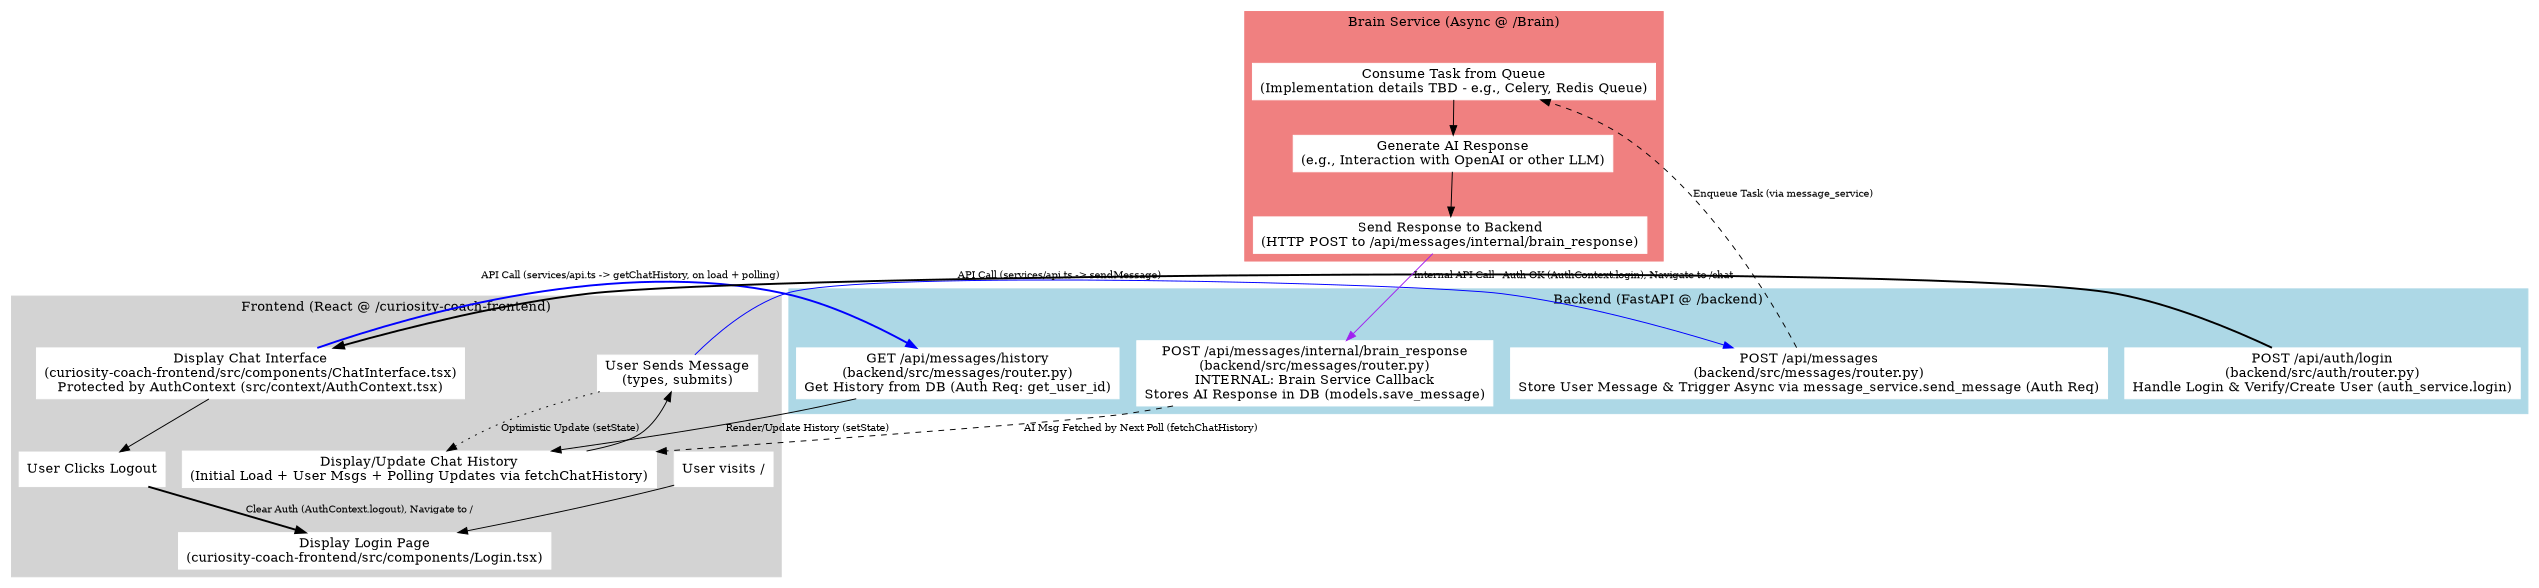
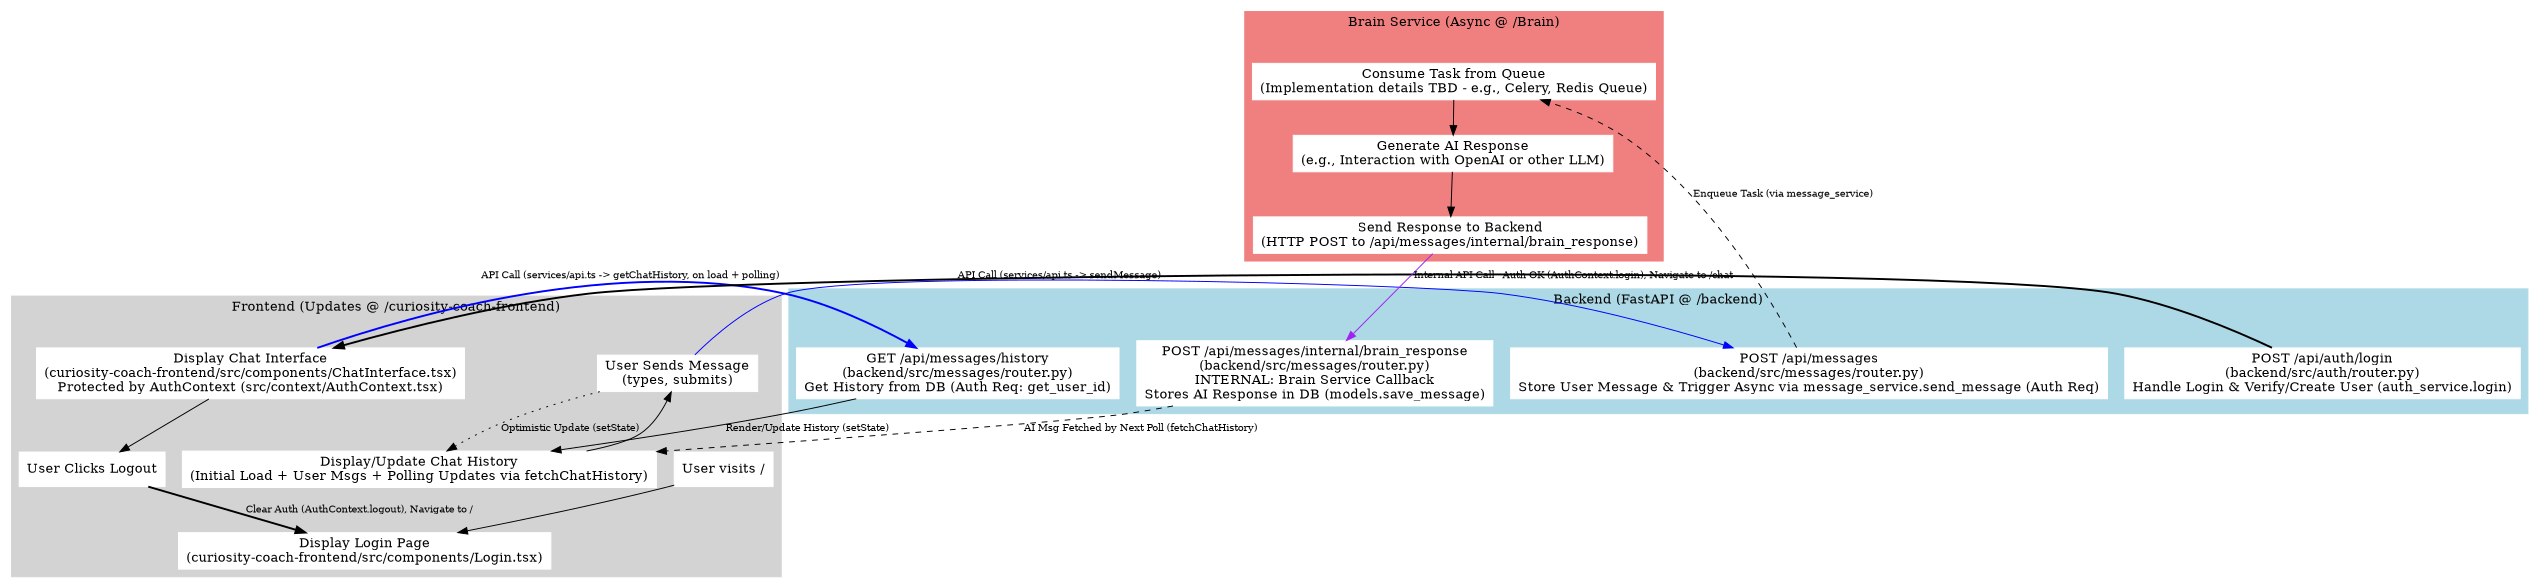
cluster "Frontend (React @ /curiosity-coach-frontend)": label "Frontend (React @ /curiosity-coach-frontend)" -> "Frontend (Updates @ /curiosity-coach-frontend)"
